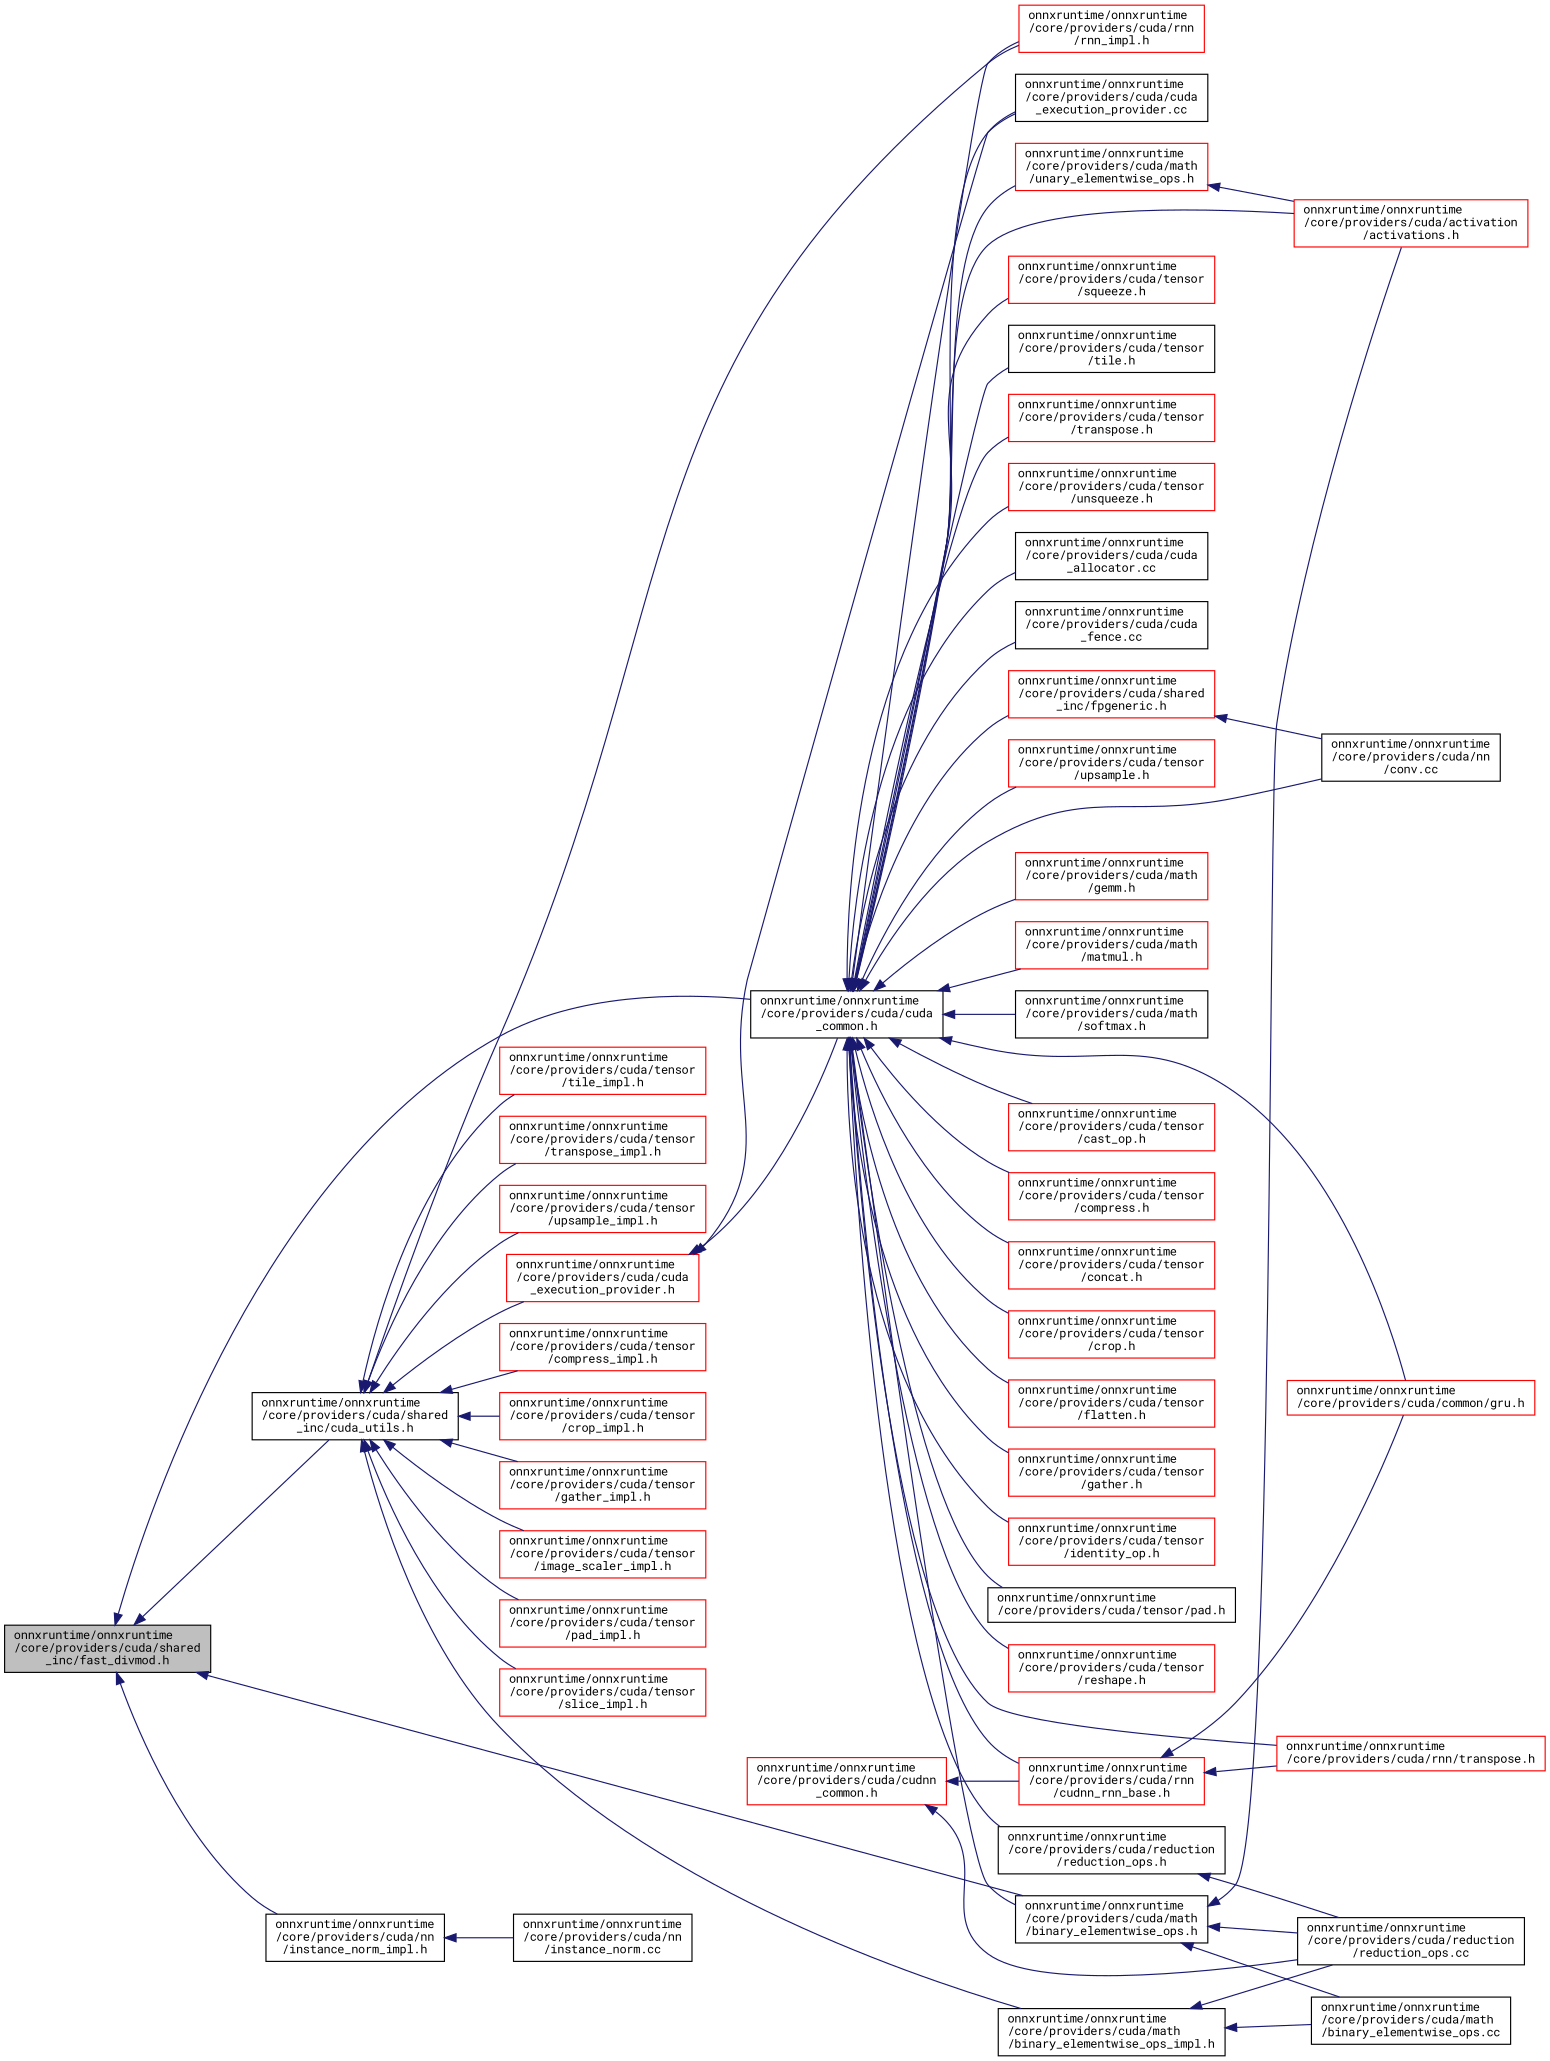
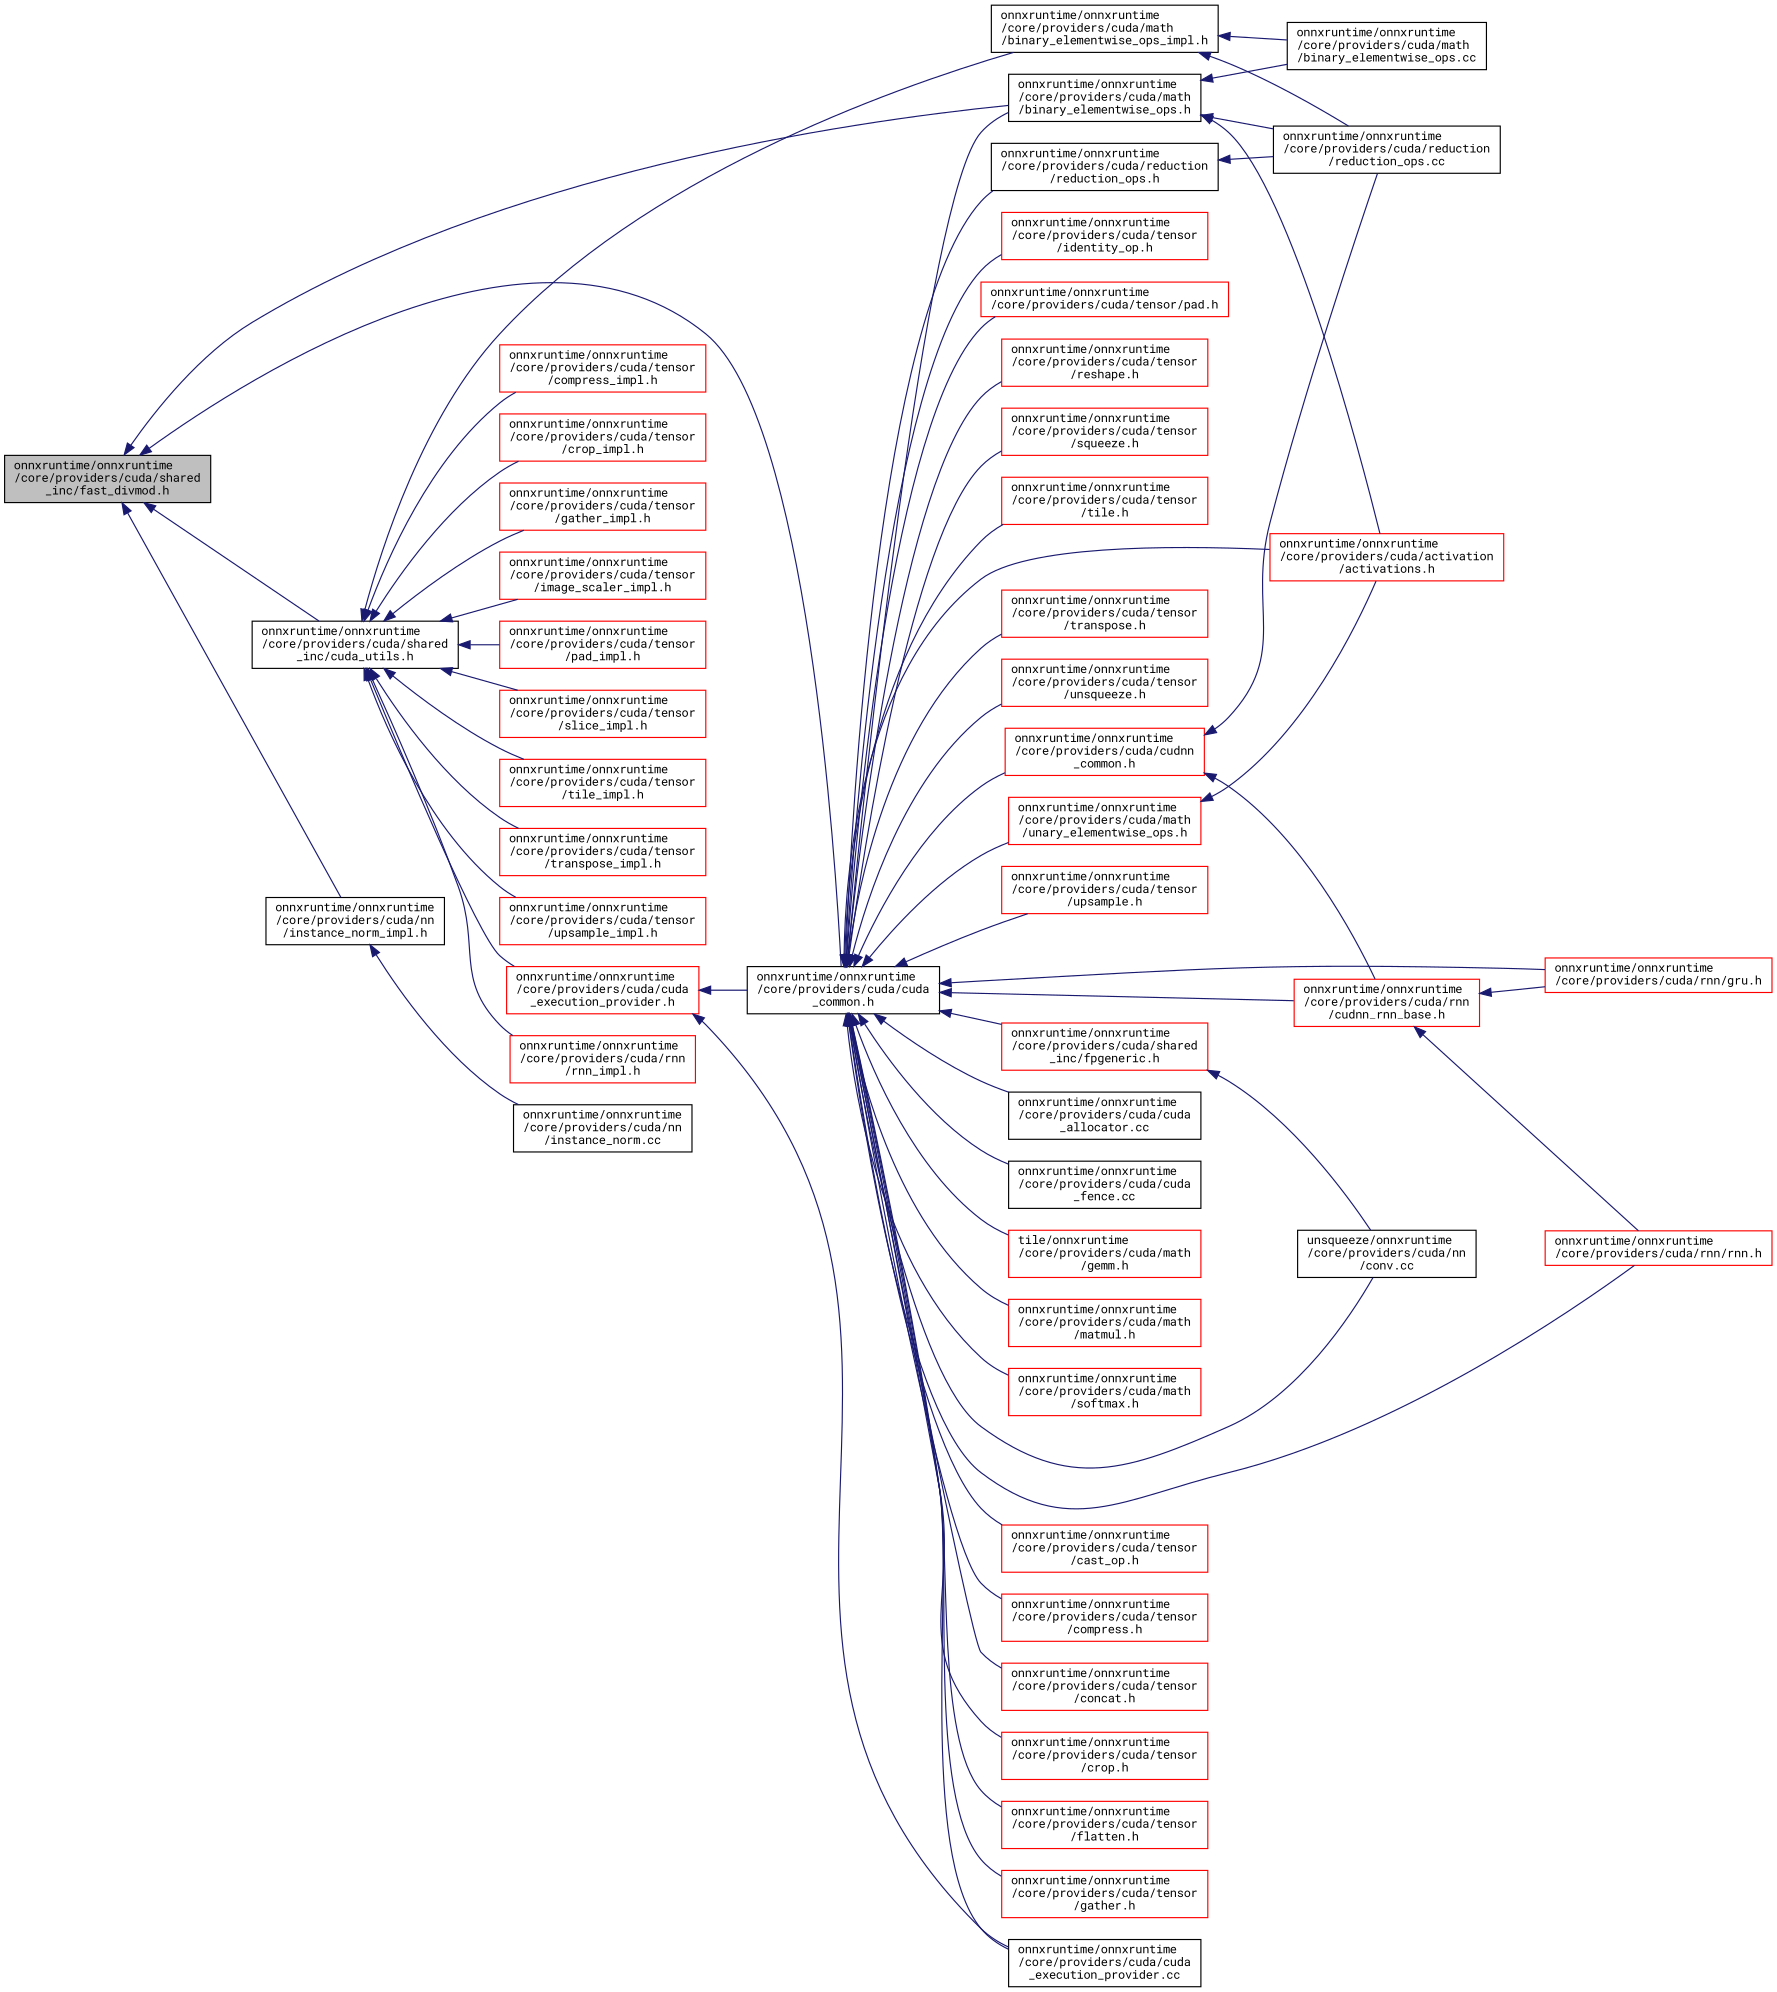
node "onnxruntime/onnxruntime /core/providers/cuda/tensor /tile.h": color black -> red
edge "onnxruntime/onnxruntime /core/providers/cuda/rnn /rnn_impl.h" -> "onnxruntime/onnxruntime /core/providers/cuda/cuda _common.h": now "onnxruntime/onnxruntime /core/providers/cuda/cudnn _common.h" -> "onnxruntime/onnxruntime /core/providers/cuda/cuda _common.h"
node "onnxruntime/onnxruntime /core/providers/cuda/nn /conv.cc": label "onnxruntime/onnxruntime /core/providers/cuda/nn /conv.cc" -> "unsqueeze/onnxruntime /core/providers/cuda/nn /conv.cc"
node "onnxruntime/onnxruntime /core/providers/cuda/math /gemm.h": label "onnxruntime/onnxruntime /core/providers/cuda/math /gemm.h" -> "tile/onnxruntime /core/providers/cuda/math /gemm.h"
node "onnxruntime/onnxruntime /core/providers/cuda/math /softmax.h": color black -> red
node "onnxruntime/onnxruntime /core/providers/cuda/common/gru.h": label "onnxruntime/onnxruntime /core/providers/cuda/common/gru.h" -> "onnxruntime/onnxruntime /core/providers/cuda/rnn/gru.h"
node "onnxruntime/onnxruntime /core/providers/cuda/tensor/pad.h": color black -> red
node "onnxruntime/onnxruntime /core/providers/cuda/rnn/transpose.h": label "onnxruntime/onnxruntime /core/providers/cuda/rnn/transpose.h" -> "onnxruntime/onnxruntime /core/providers/cuda/rnn/rnn.h"
